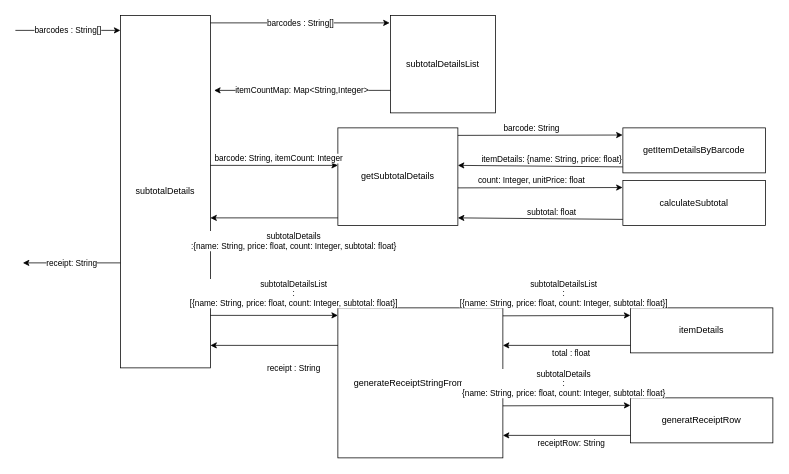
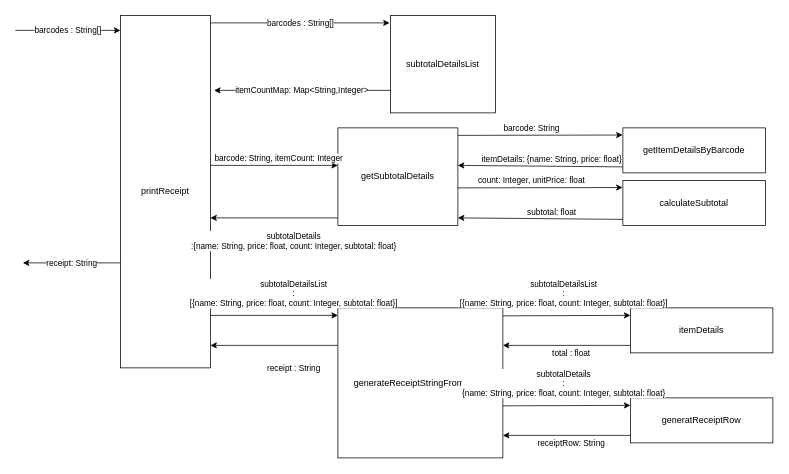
node "subtotalDetails": label "subtotalDetails" -> "printReceipt"
